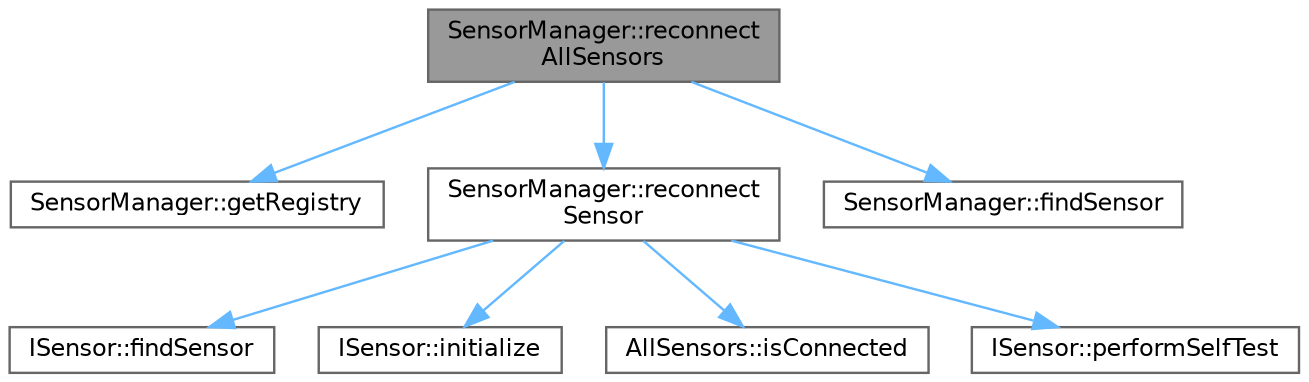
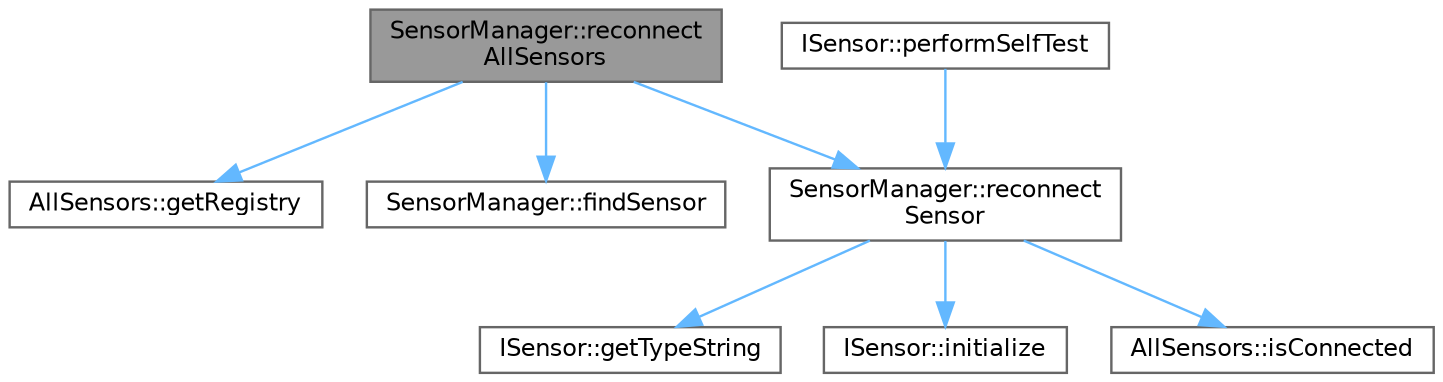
node "SensorManager::getRegistry": label "SensorManager::getRegistry" -> "AllSensors::getRegistry"
edge "SensorManager::reconnect Sensor" -> "ISensor::performSelfTest": reversed
node "ISensor::findSensor": label "ISensor::findSensor" -> "ISensor::getTypeString"
